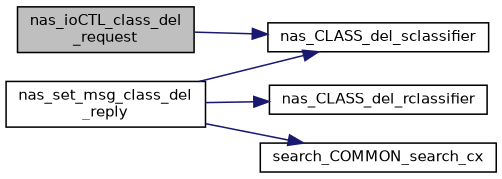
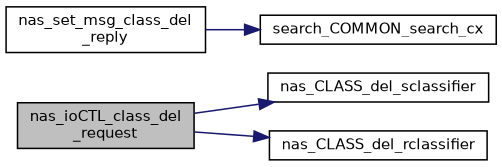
edge "nas_set_msg_class_del _reply" -> "nas_CLASS_del_sclassifier": removed
edge "nas_set_msg_class_del _reply" -> "nas_CLASS_del_rclassifier": now "nas_ioCTL_class_del _request" -> "nas_CLASS_del_rclassifier"
